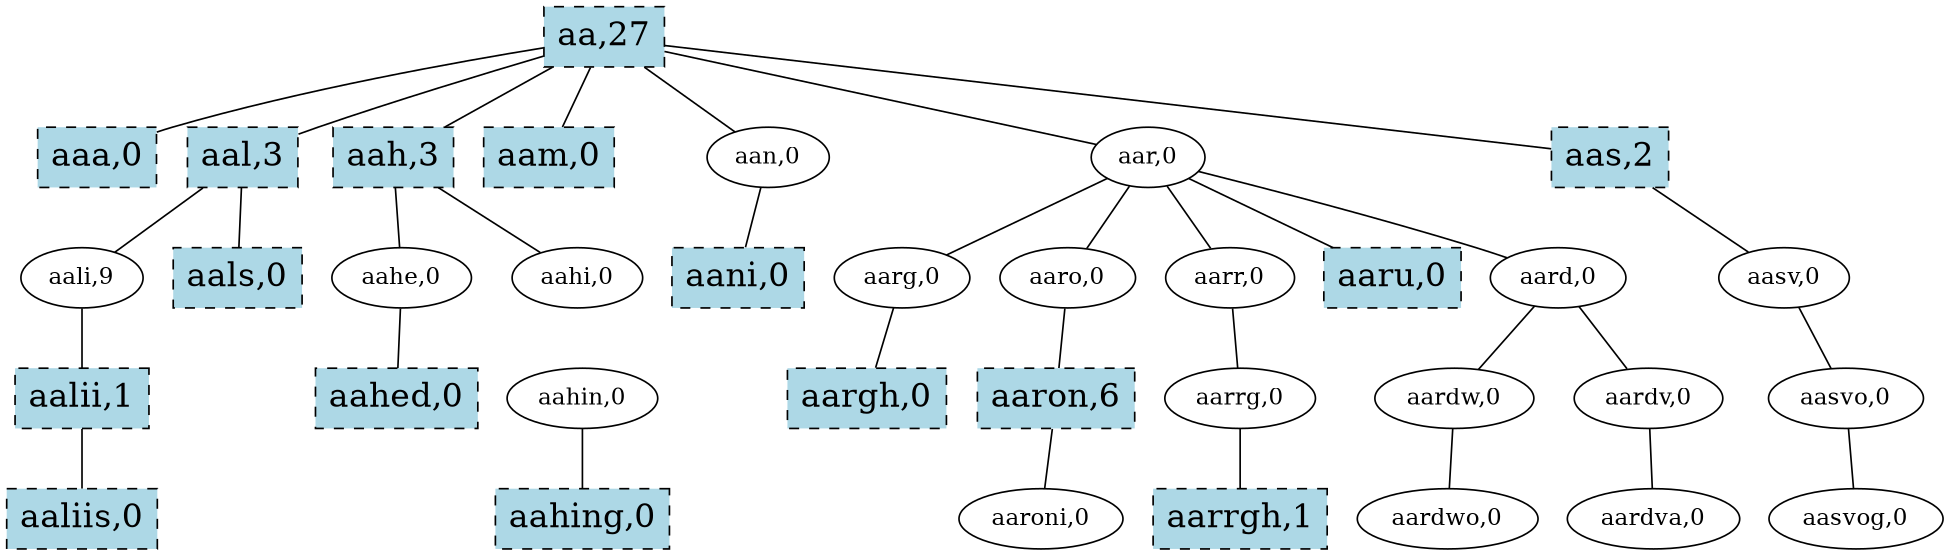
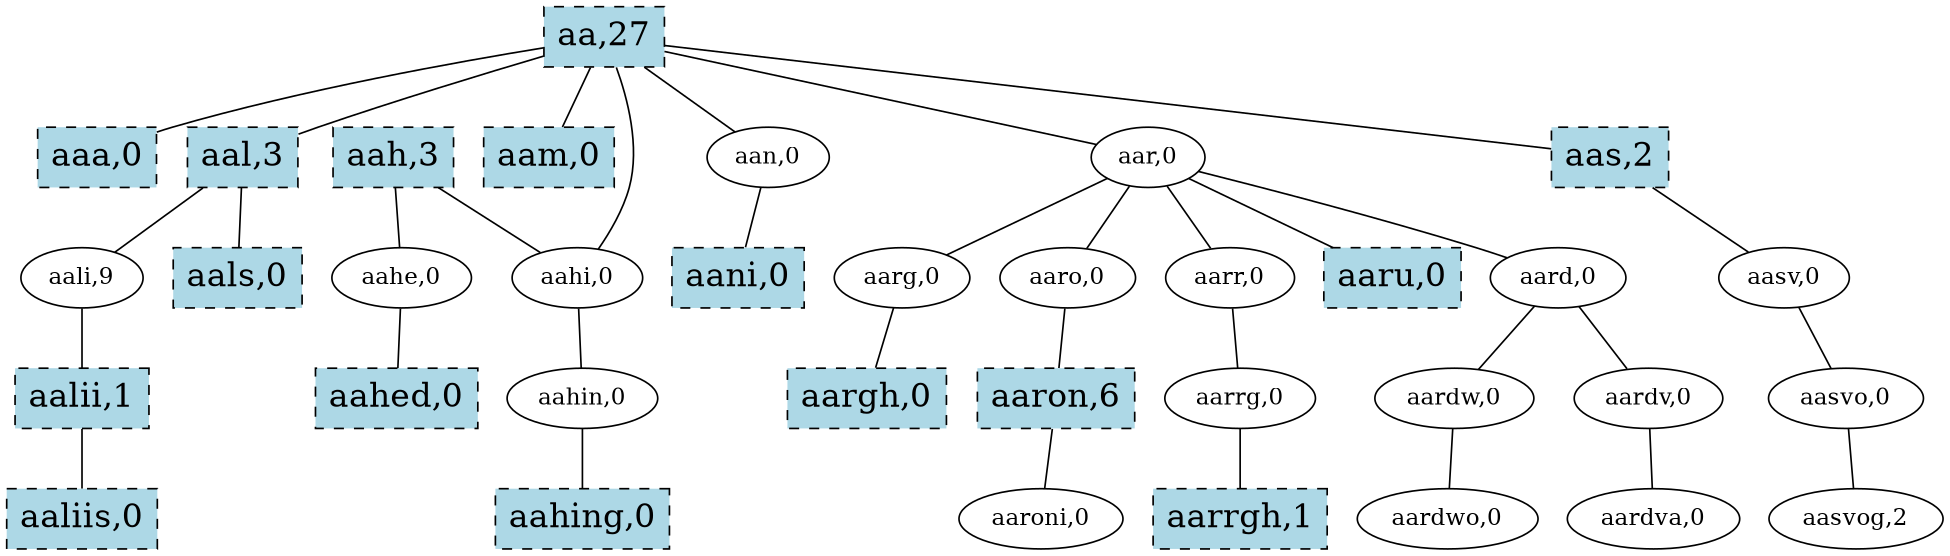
edge "aa,27" -- "aah,3": now "aa,27" -- "aahi,0"
edge "aahi,0" -- "aahin,0": added
node "aasvog,0": label "aasvog,0" -> "aasvog,2"
